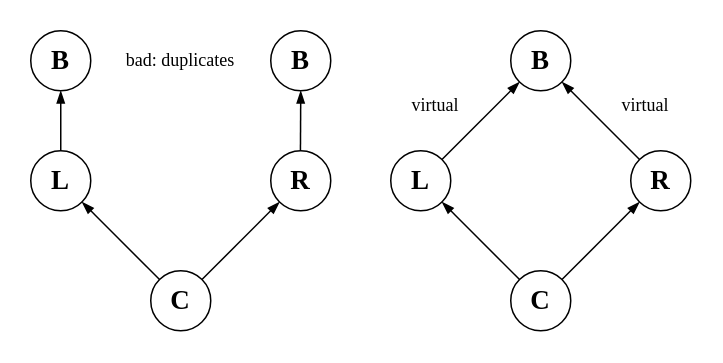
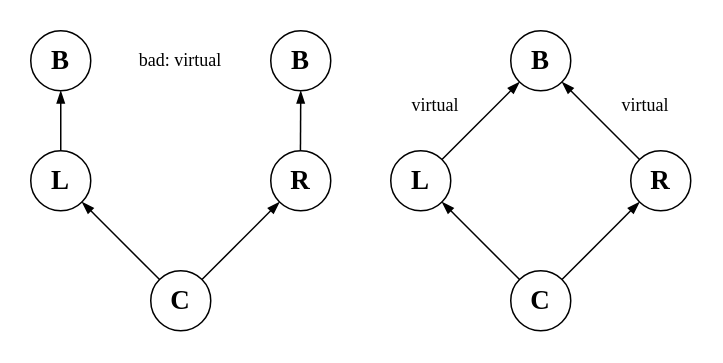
node "bad: duplicates": label "bad: duplicates" -> "bad: virtual"
